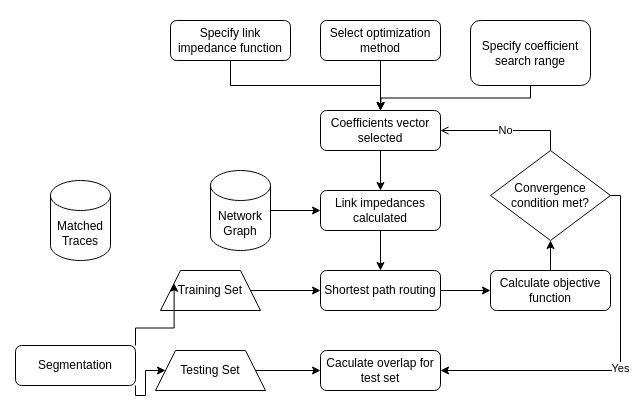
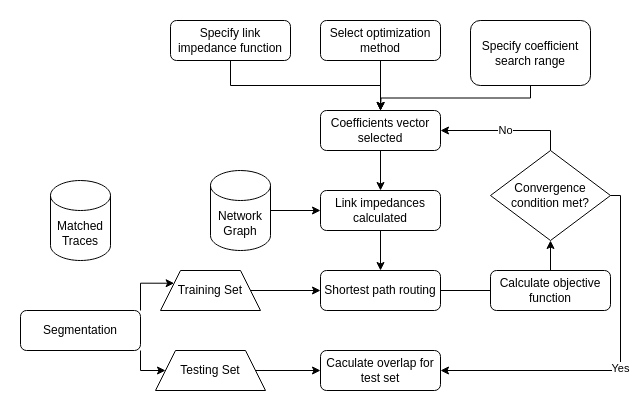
edge "Convergence condition met?" -> "Coefficients vector selected": arrowhead open -> classic
edge "Shortest path routing" -> "Calculate objective function": arrowhead classic -> none
node "Segmentation": moved (76, 366) -> (81, 331)
